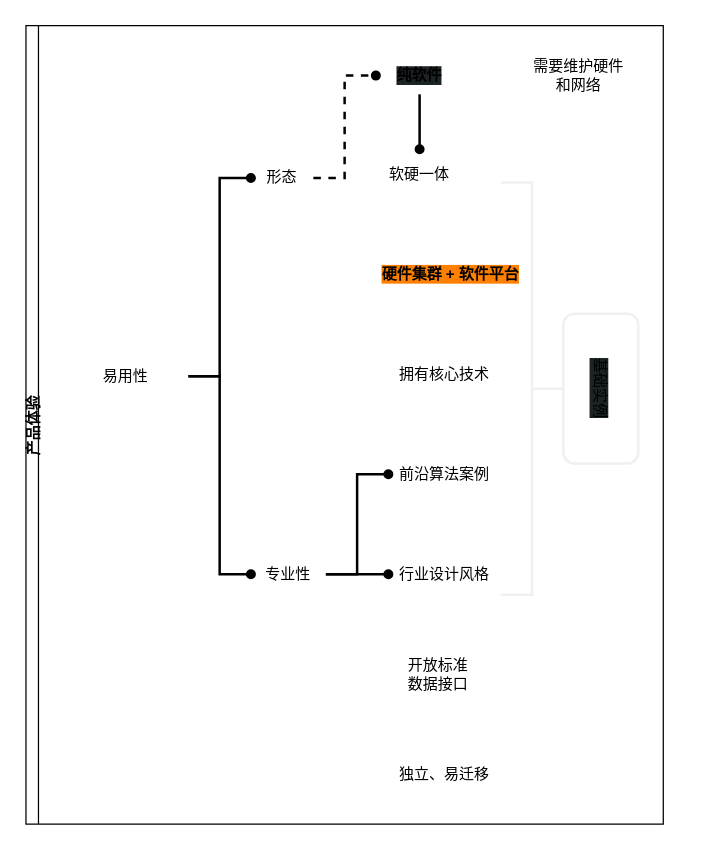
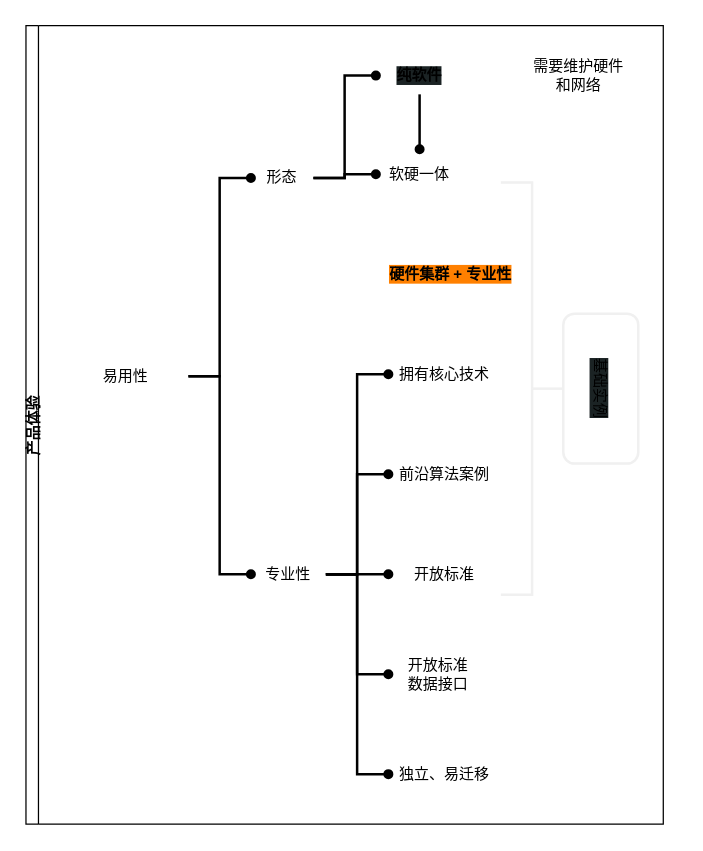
edge "形态" -> "纯软件": style dashed -> solid
edge "形态" -> "软硬一体": added
node "硬件集群 + 软件平台": label "硬件集群 + 软件平台" -> "硬件集群 + 专业性"
edge "专业性" -> "拥有核心技术": added
node "行业设计风格": label "行业设计风格" -> "开放标准"
edge "专业性" -> "开放标准 数据接口": added
edge "专业性" -> "独立、易迁移": added
